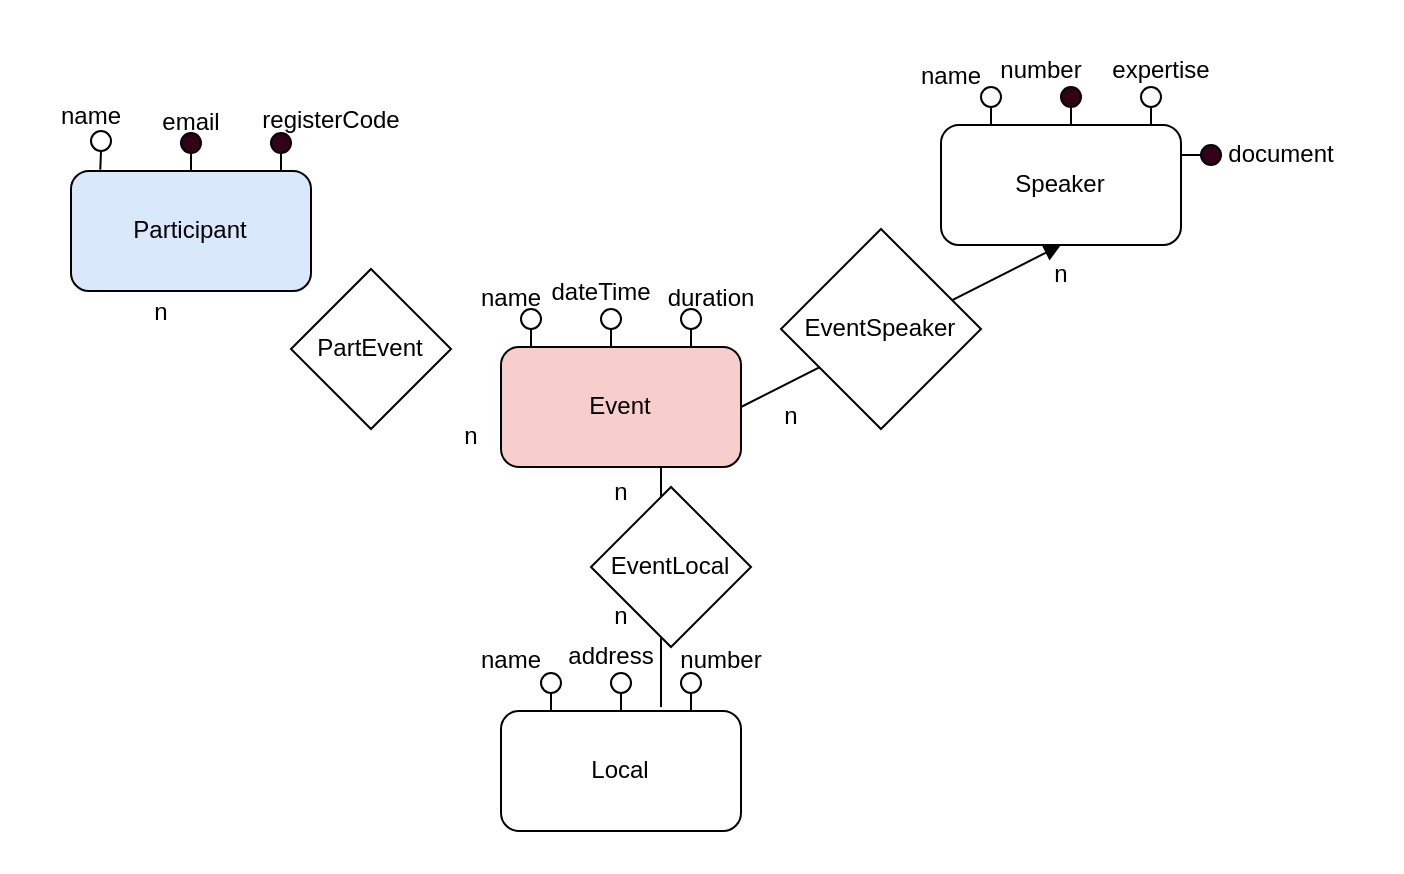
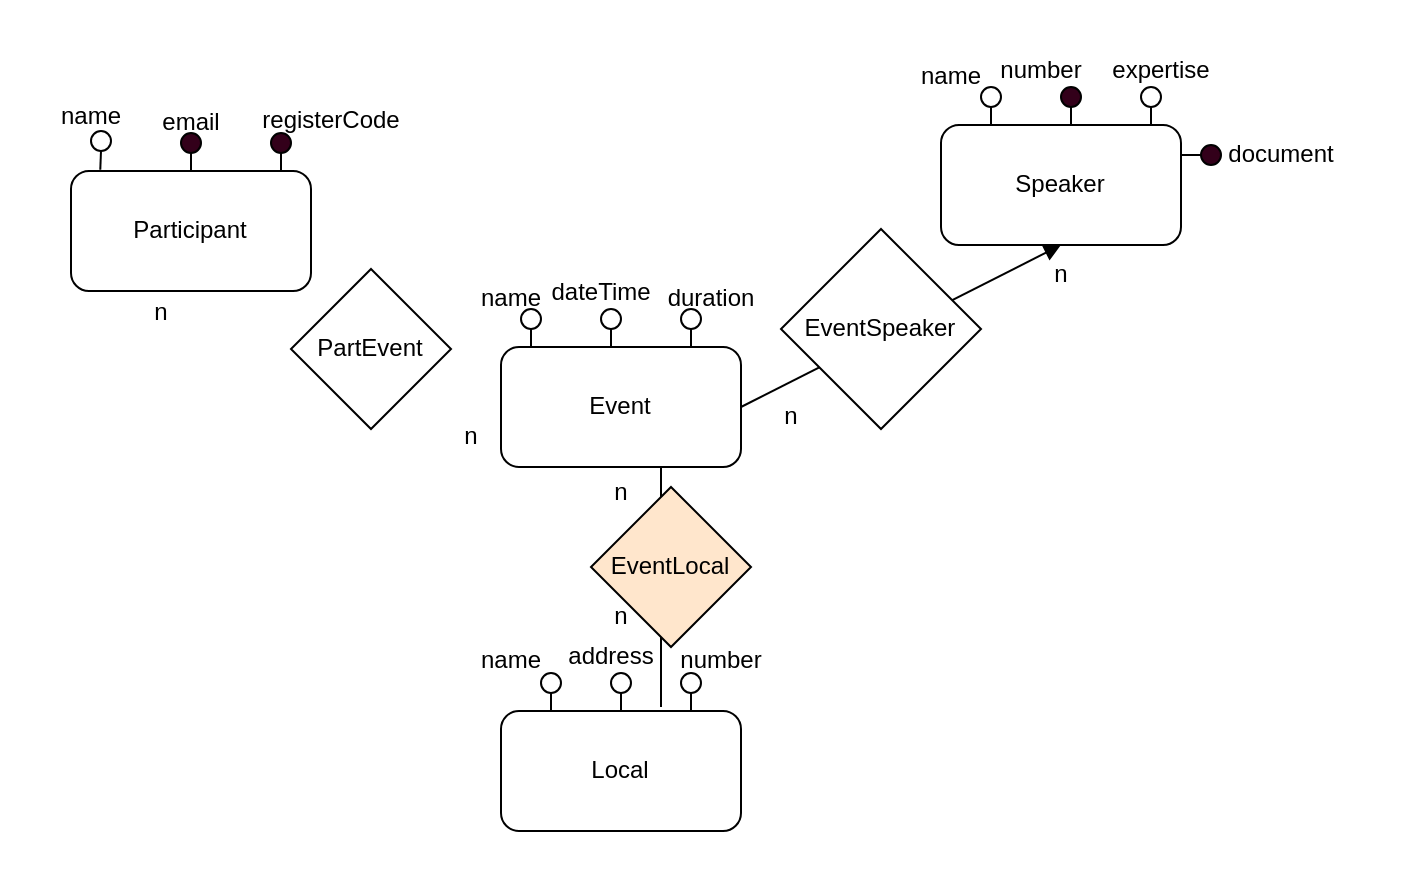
node "Participant": fillcolor #dae8fc -> #ffffff
node "Event": fillcolor #f8cecc -> #ffffff
node "EventLocal": fillcolor #ffffff -> #ffe6cc
